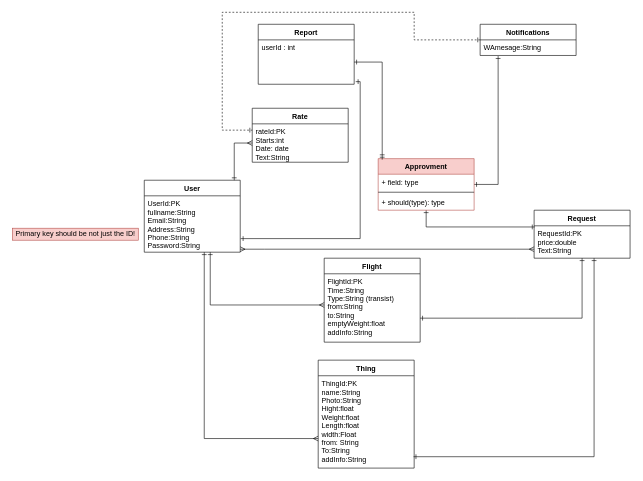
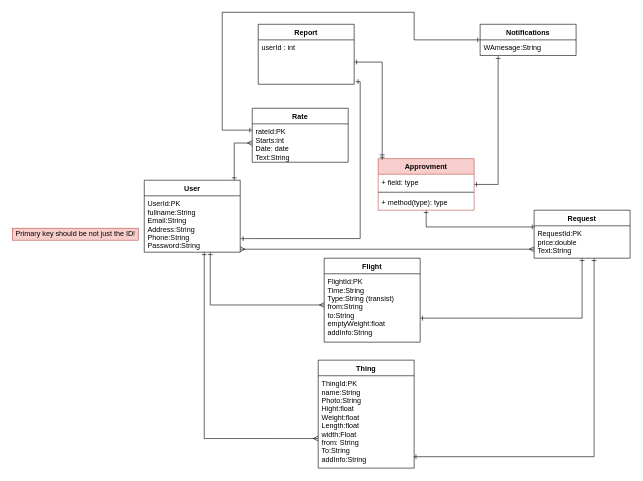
edge "Notifications" -- "rateId:PK Starts:int Date: date Text:String": style dashed -> solid
node "+ should(type): type": label "+ should(type): type" -> "+ method(type): type"
